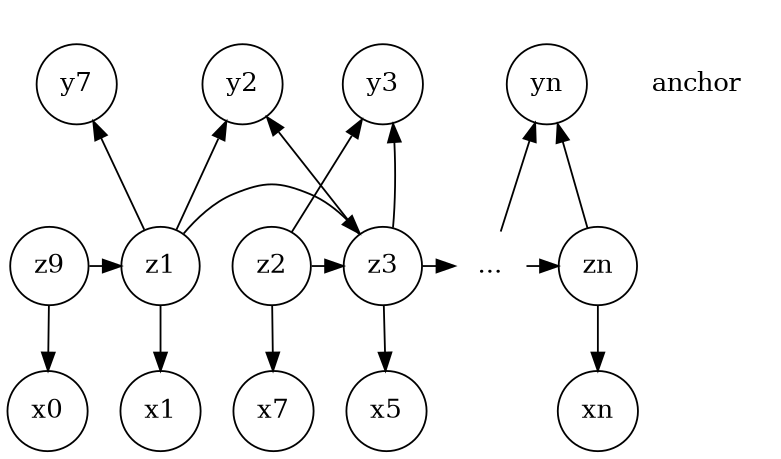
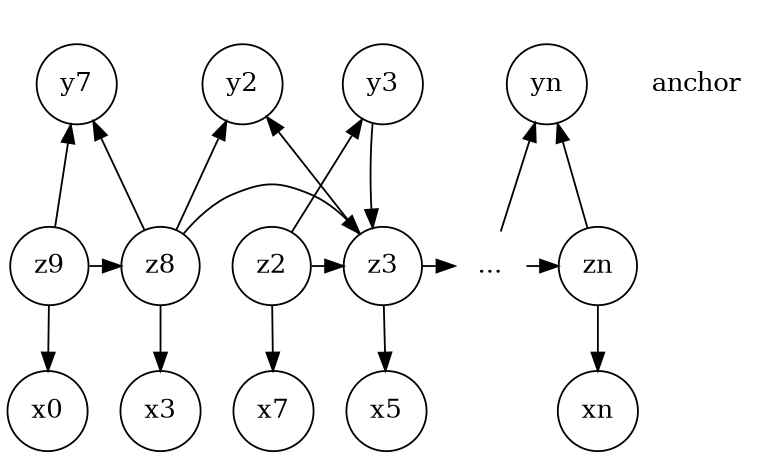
edge "z9" -> "y7": added
edge "z3" -> "y3": reversed
node "z1": label "z1" -> "z8"
node "x1": label "x1" -> "x3"
